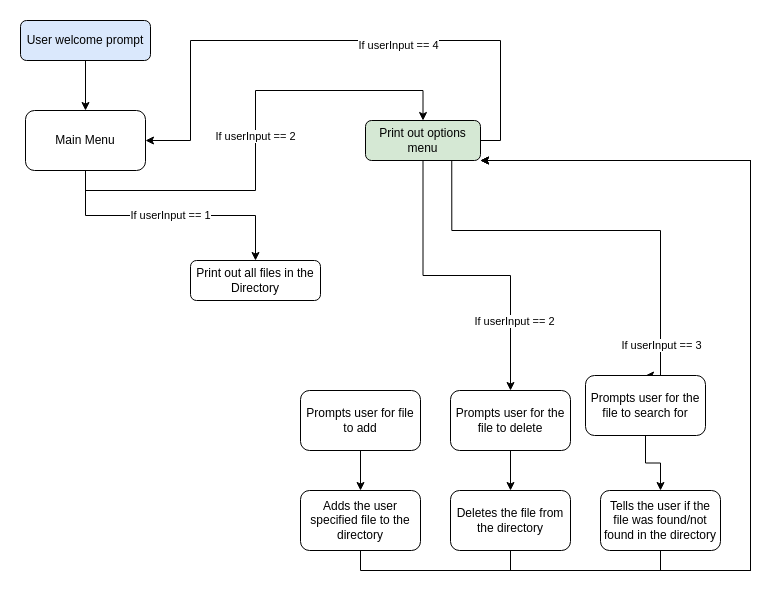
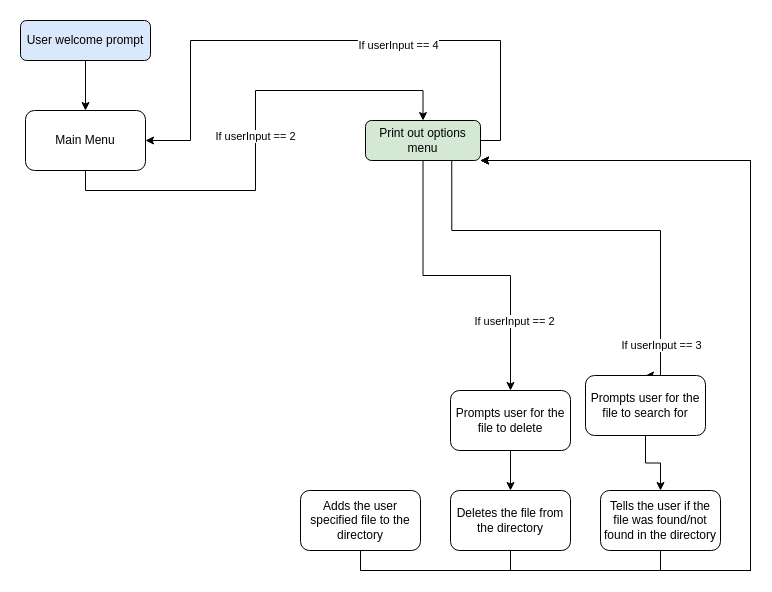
edge "Main Menu" -> "Print out all files in the Directory": removed, label "If userInput == 1"
node "Print out all files in the Directory": removed
node "Prompts user for file to add": removed
edge "Prompts user for file to add" -> "Adds the user specified file to the directory": removed
